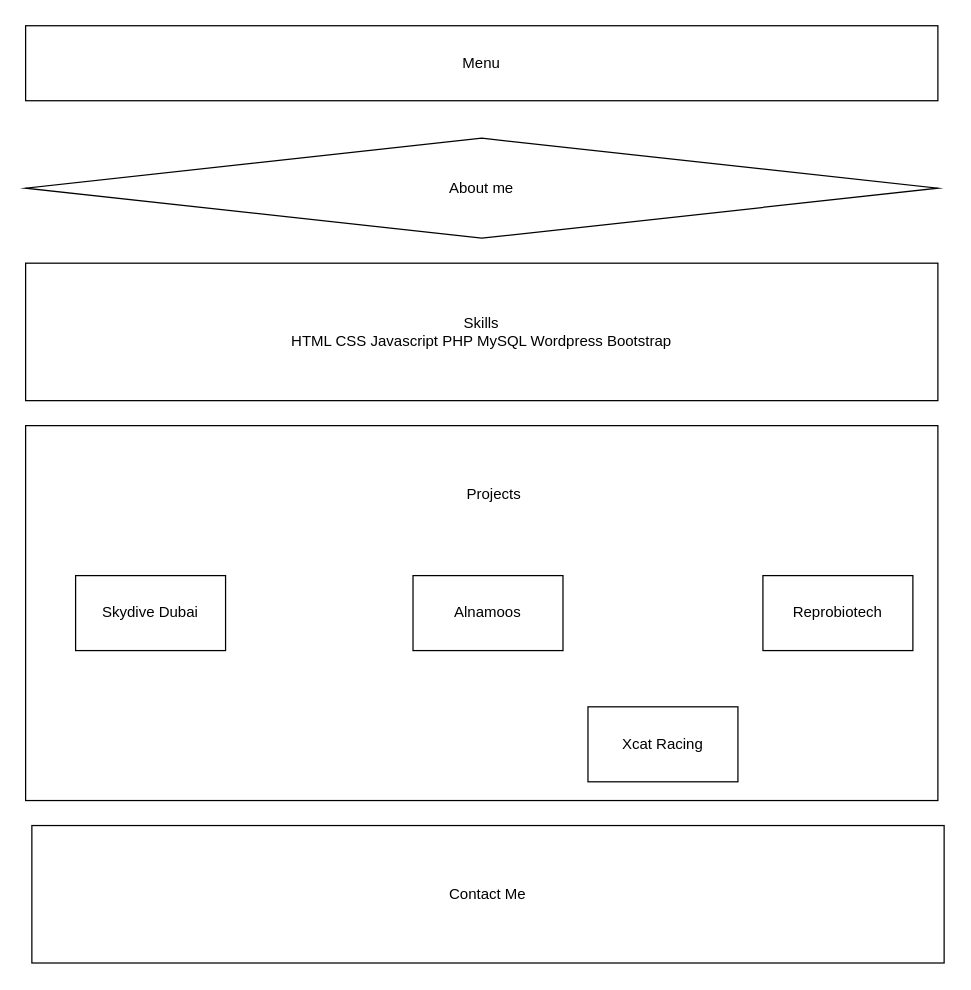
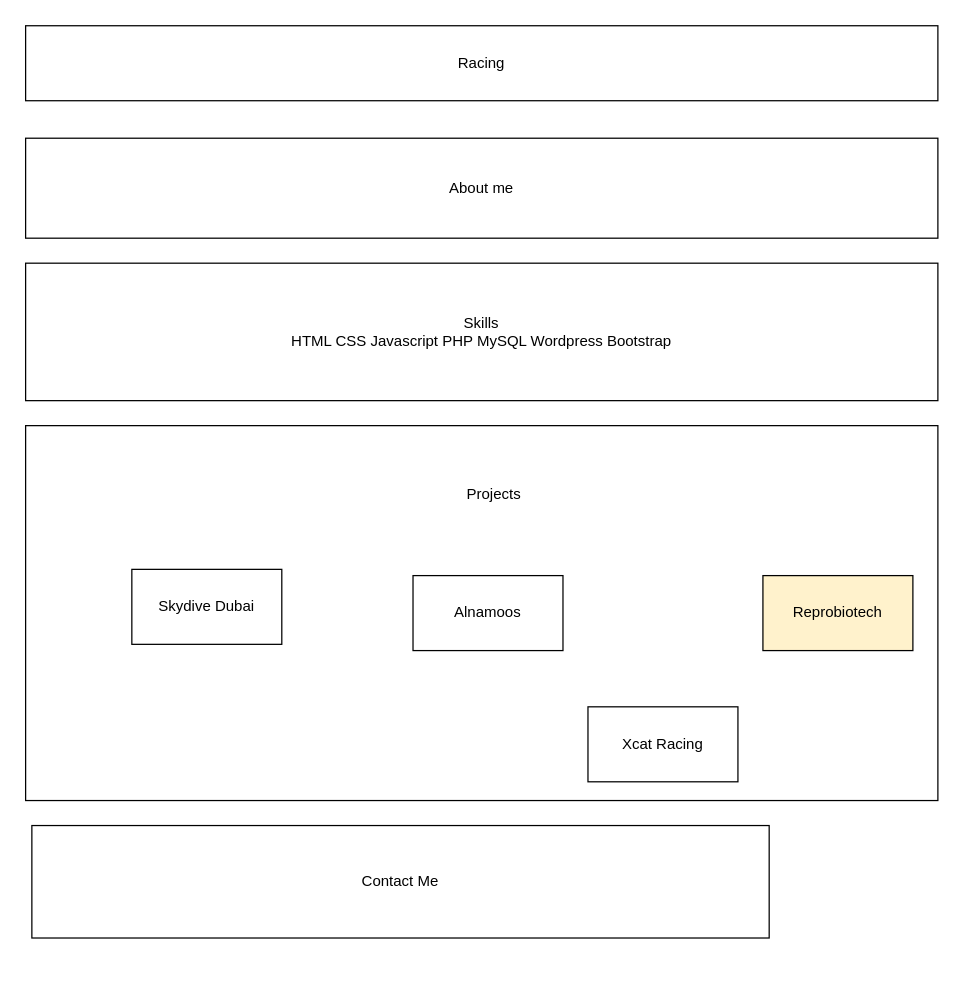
node "Menu": label "Menu" -> "Racing"
node "About me": shape diamond -> rectangle
node "Skydive Dubai": moved (151, 613) -> (207, 607)
node "Reprobiotech": fillcolor #ffffff -> #fff2cc
node "Contact Me": size 913x138 -> 738x113
